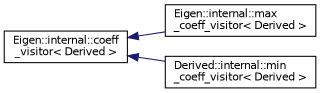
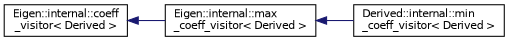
edge "Derived::internal::min _coeff_visitor< Derived >" -> "Eigen::internal::coeff _visitor< Derived >": now "Derived::internal::min _coeff_visitor< Derived >" -> "Eigen::internal::max _coeff_visitor< Derived >"
